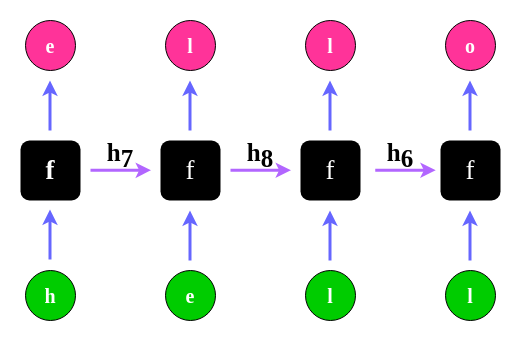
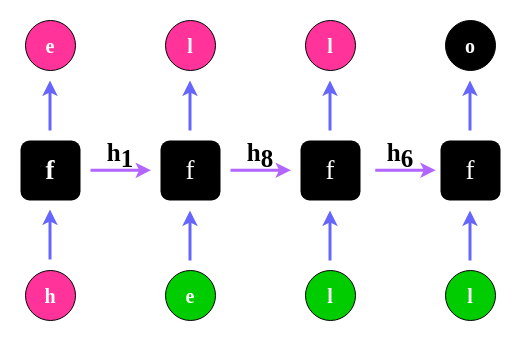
node "o": fillcolor #ff3399 -> #000000
node "h7": label "h7" -> "h1"
node "h": fillcolor #00cc00 -> #ff3399
